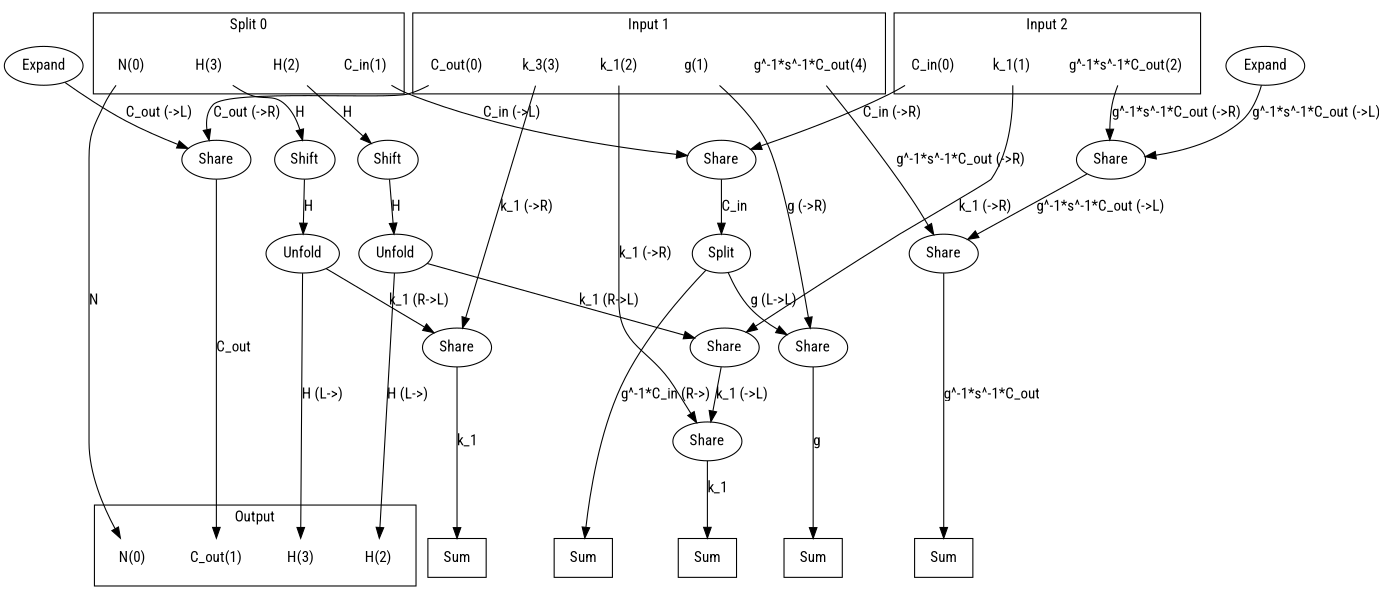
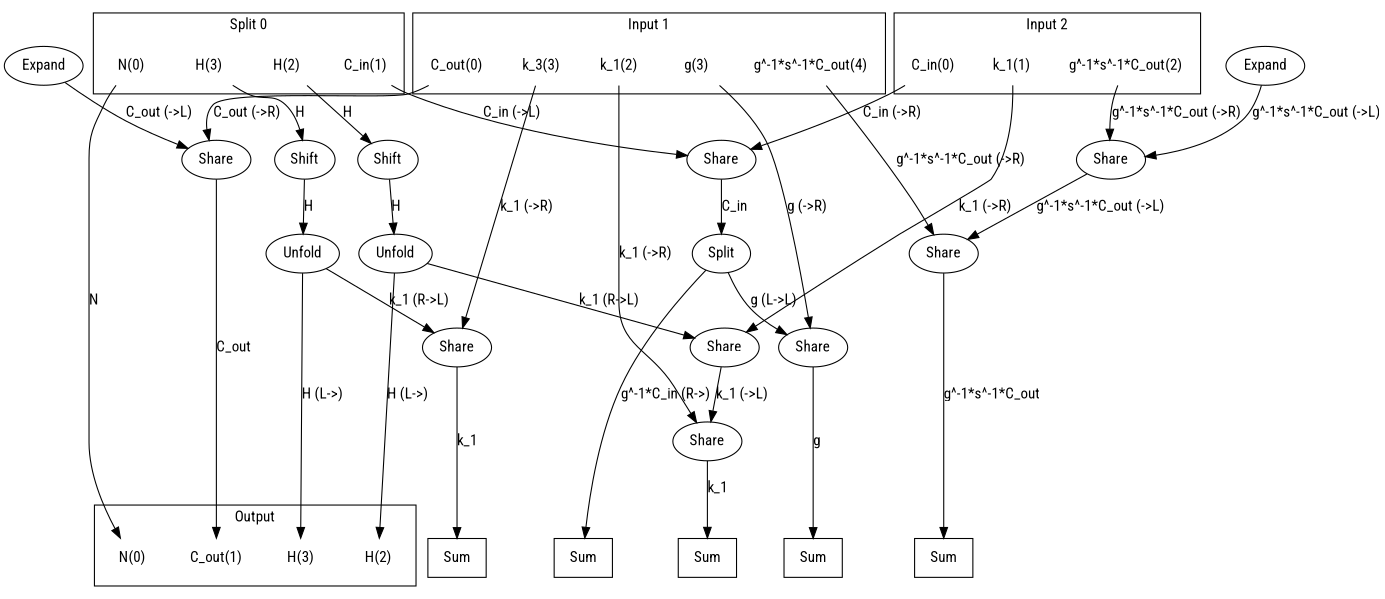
node "g(1)": label "g(1)" -> "g(3)"
